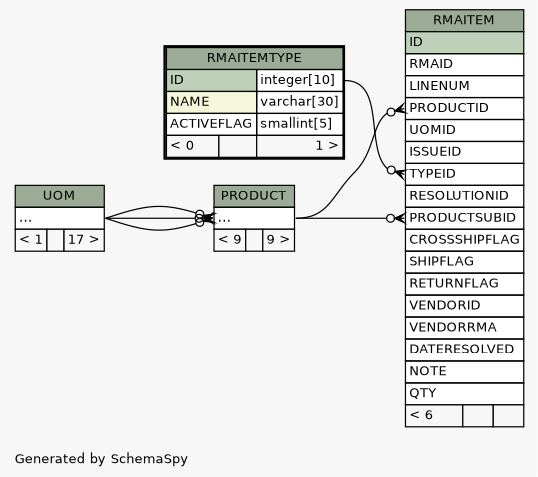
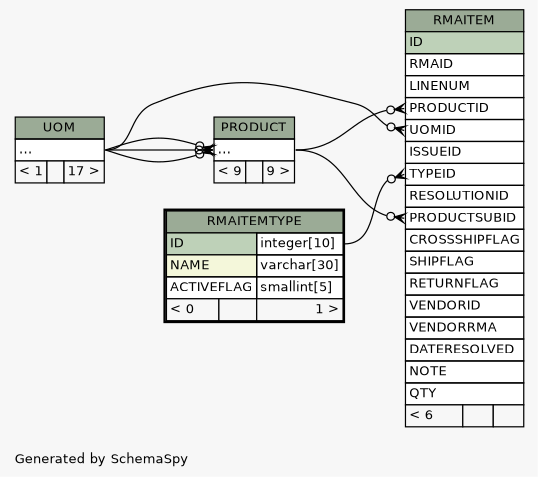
edge "UOM" -> "RMAITEM": added
